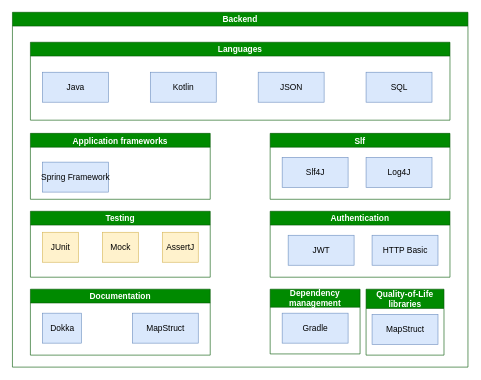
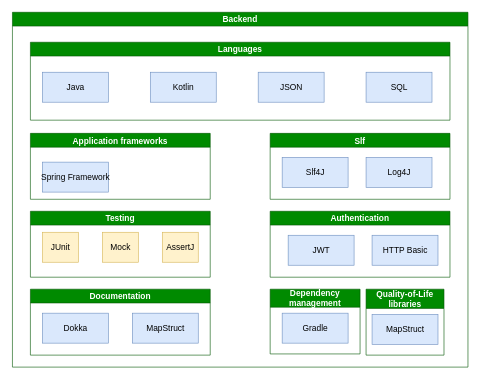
node "Dokka": size 39x30 -> 66x30
